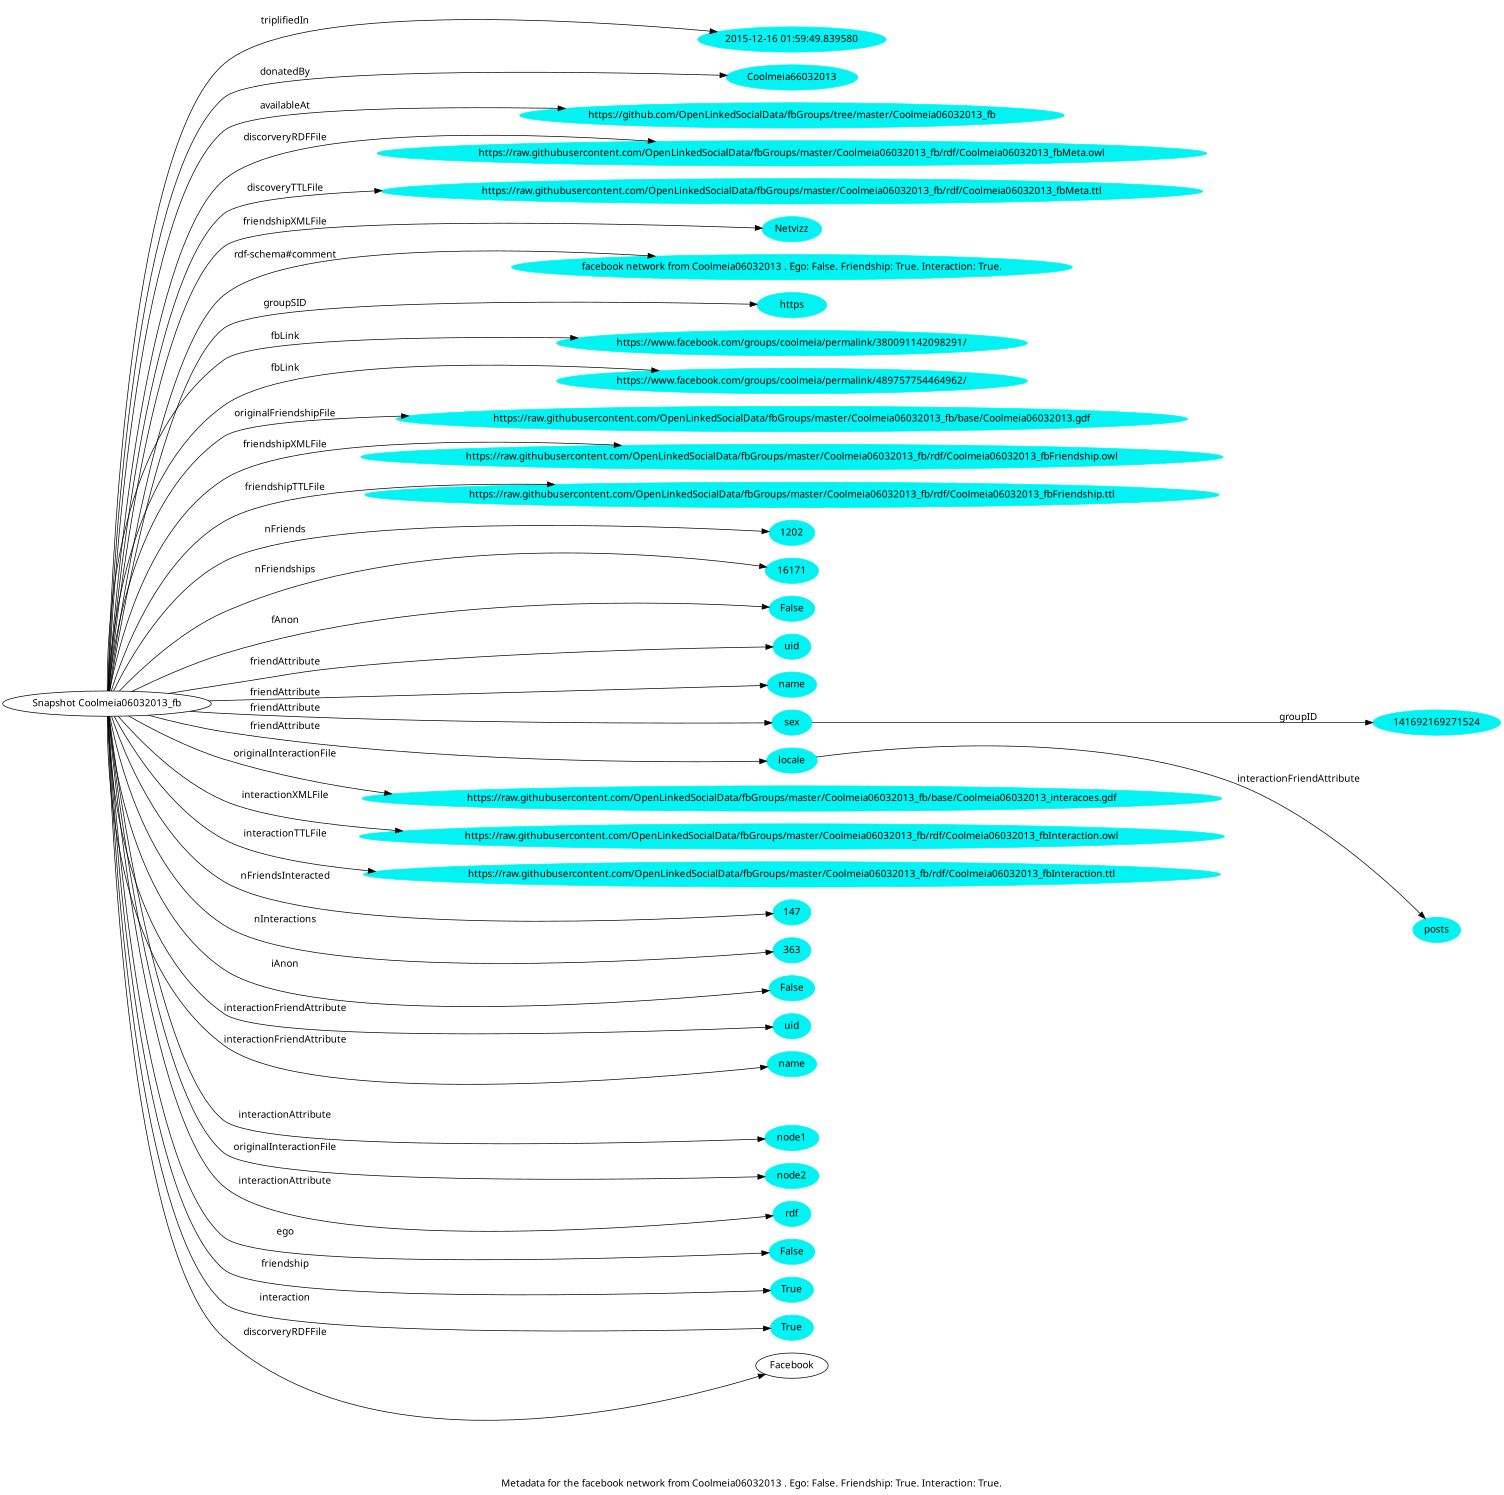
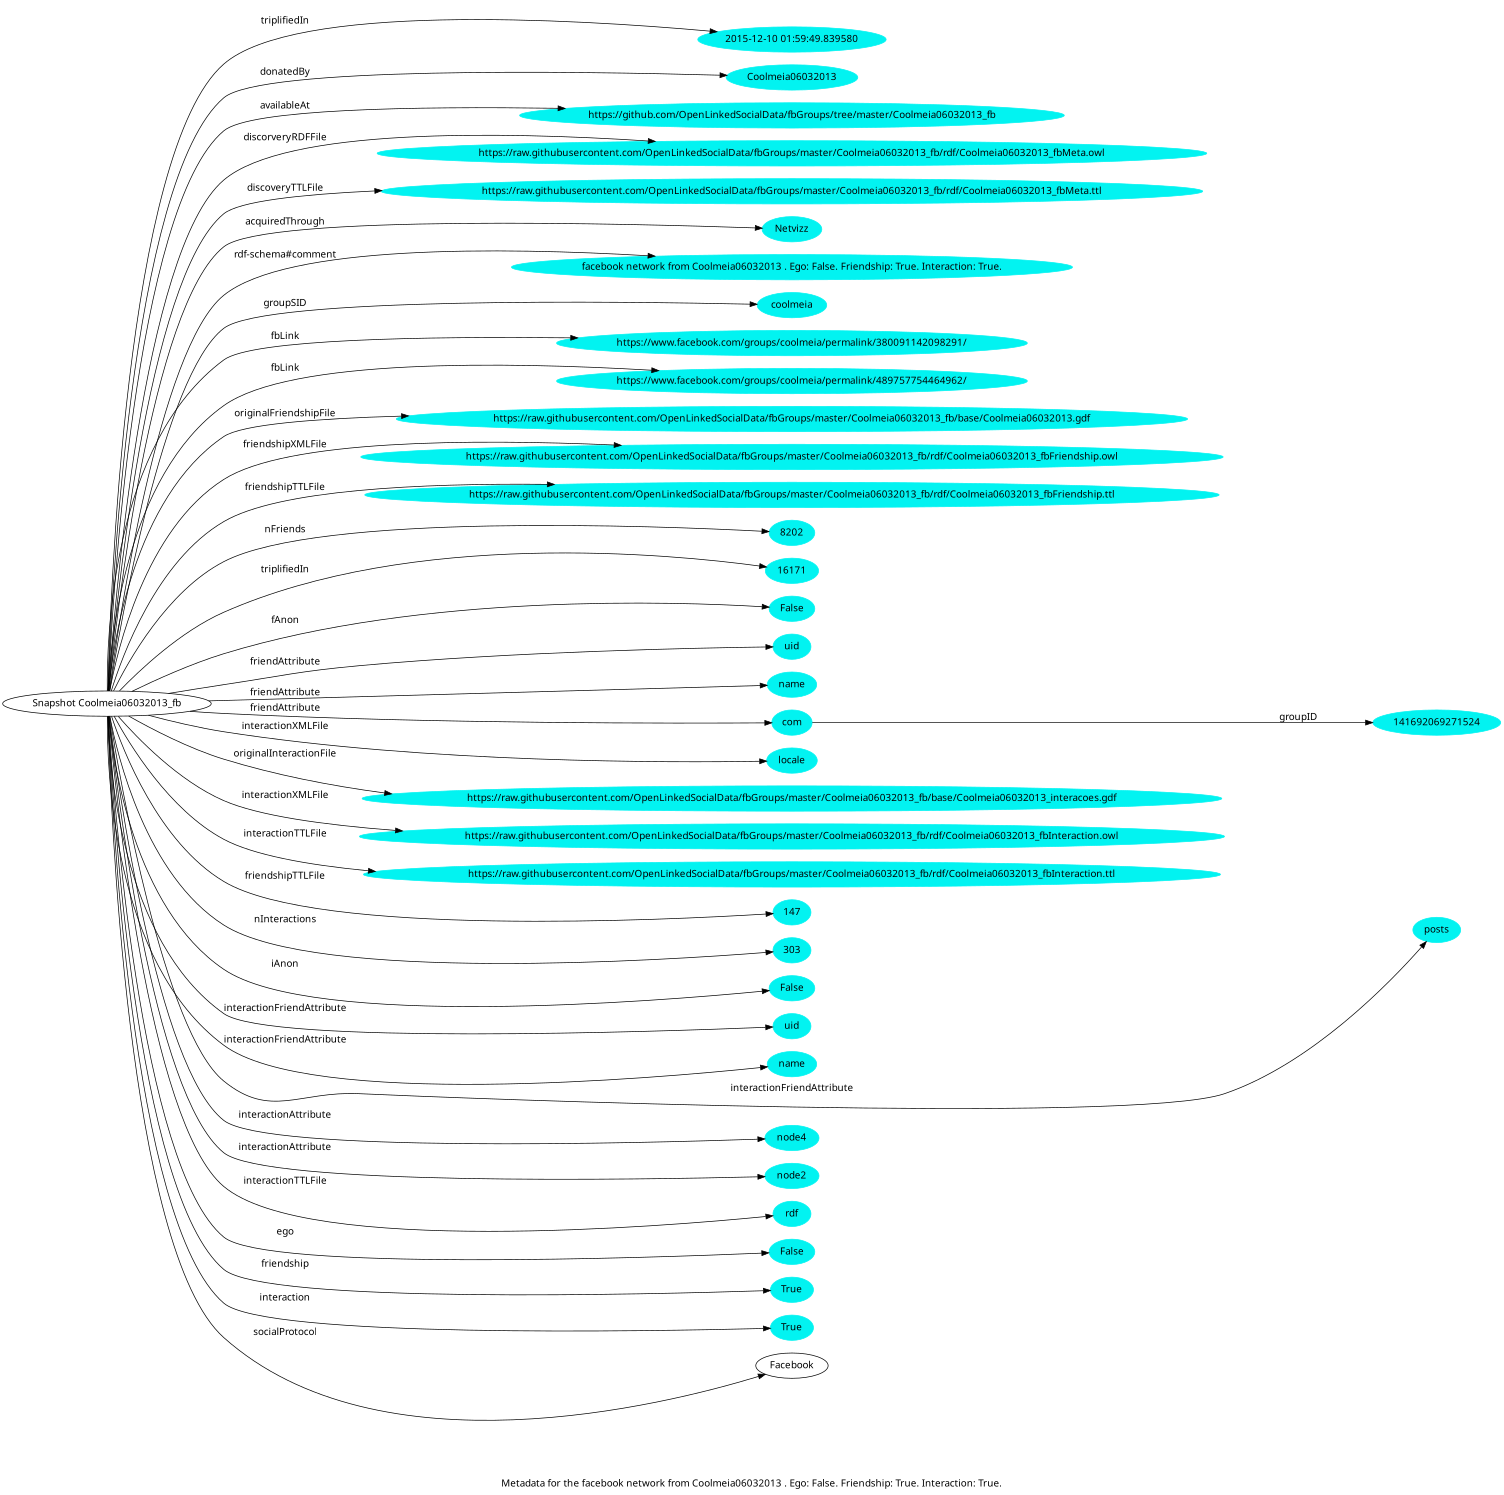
node "2015-12-16 01:59:49.839580": label "2015-12-16 01:59:49.839580" -> "2015-12-10 01:59:49.839580"
node "Coolmeia66032013": label "Coolmeia66032013" -> "Coolmeia06032013"
edge "Snapshot Coolmeia06032013_fb" -> "Netvizz": label "friendshipXMLFile" -> "acquiredThrough"
node "https": label "https" -> "coolmeia"
node "1202": label "1202" -> "8202"
edge "Snapshot Coolmeia06032013_fb" -> "16171": label "nFriendships" -> "triplifiedIn"
node "sex": label "sex" -> "com"
node "141692169271524": label "141692169271524" -> "141692069271524"
edge "Snapshot Coolmeia06032013_fb" -> "locale": label "friendAttribute" -> "interactionXMLFile"
edge "locale" -> "posts": now "Snapshot Coolmeia06032013_fb" -> "posts"
edge "Snapshot Coolmeia06032013_fb" -> "147": label "nFriendsInteracted" -> "friendshipTTLFile"
node "363": label "363" -> "303"
node "node1": label "node1" -> "node4"
edge "Snapshot Coolmeia06032013_fb" -> "node2": label "originalInteractionFile" -> "interactionAttribute"
edge "Snapshot Coolmeia06032013_fb" -> "rdf": label "interactionAttribute" -> "interactionTTLFile"
edge "Snapshot Coolmeia06032013_fb" -> "Facebook": label "discorveryRDFFile" -> "socialProtocol"
